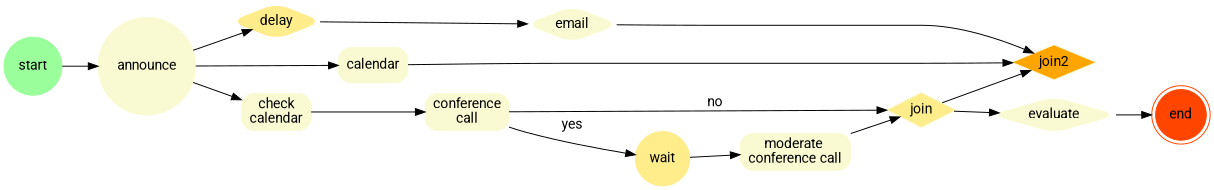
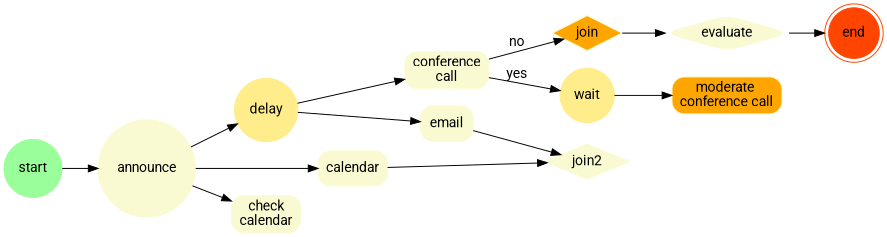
node "delay": shape diamond -> circle
node "email": shape diamond -> box
node "join2": fillcolor orange -> lightgoldenrodyellow
edge "join" -> "join2": removed
node "join": fillcolor lightgoldenrod1 -> orange
edge "check calendar" -> "conference call": now "delay" -> "conference call"
edge "moderate conference call" -> "join": removed
node "moderate conference call": fillcolor lightgoldenrodyellow -> orange
